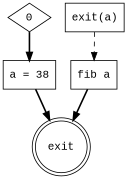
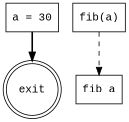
node "0": removed
node "exit(a)": label "exit(a)" -> "fib(a)"
node "a = 38": label "a = 38" -> "a = 30"
edge "fib a" -> "exit": removed
